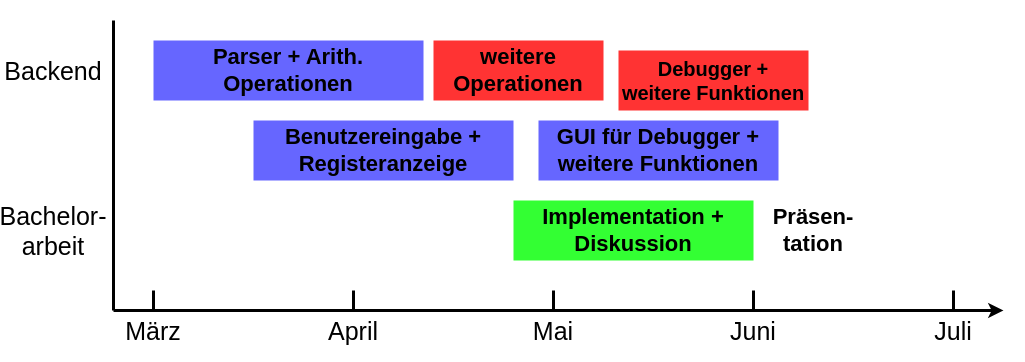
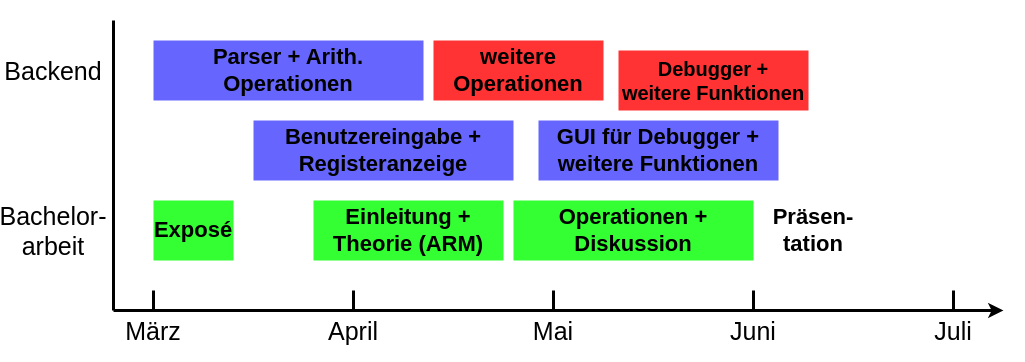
node "Exposé": added
node "Einleitung + Theorie (ARM)": added
node "Implementation + Diskussion": label "Implementation + Diskussion" -> "Operationen + Diskussion"
